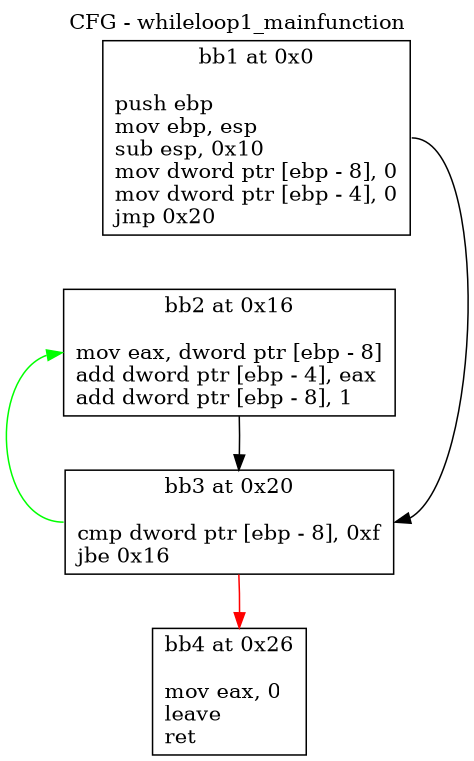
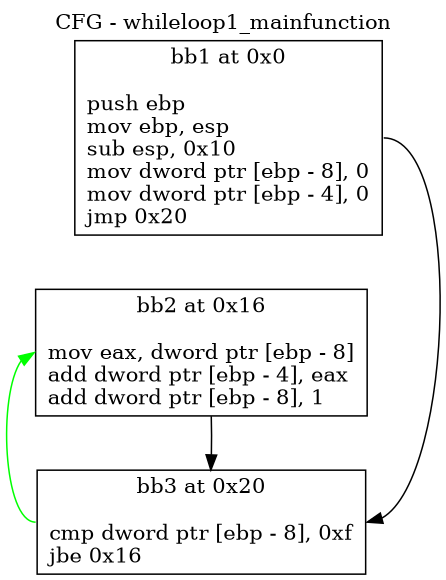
node "bb4 at 0x26 mov eax, 0 leave ret": removed
